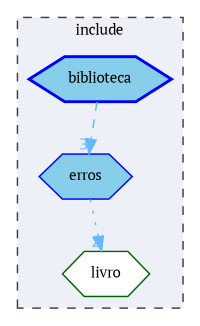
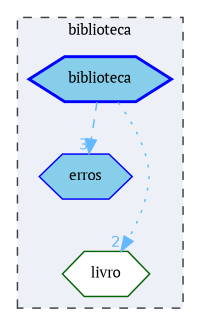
cluster "include": label "include" -> "biblioteca"
edge "erros" -> "livro": now "biblioteca" -> "livro"
